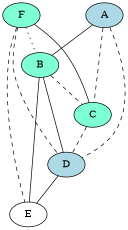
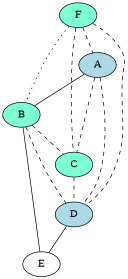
edge "F" -- "C": style solid -> dashed
edge "F" -- "E": now "F" -- "A"
edge "B" -- "D": style solid -> dashed
